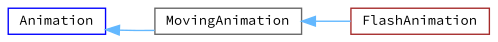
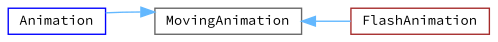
edge "MovingAnimation" -> "Animation": reversed
